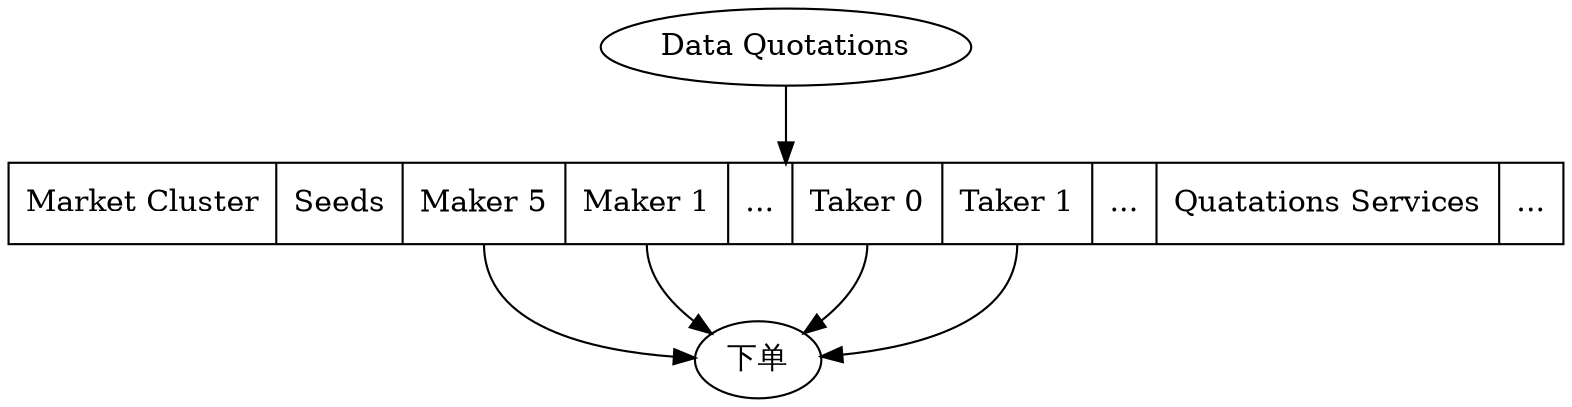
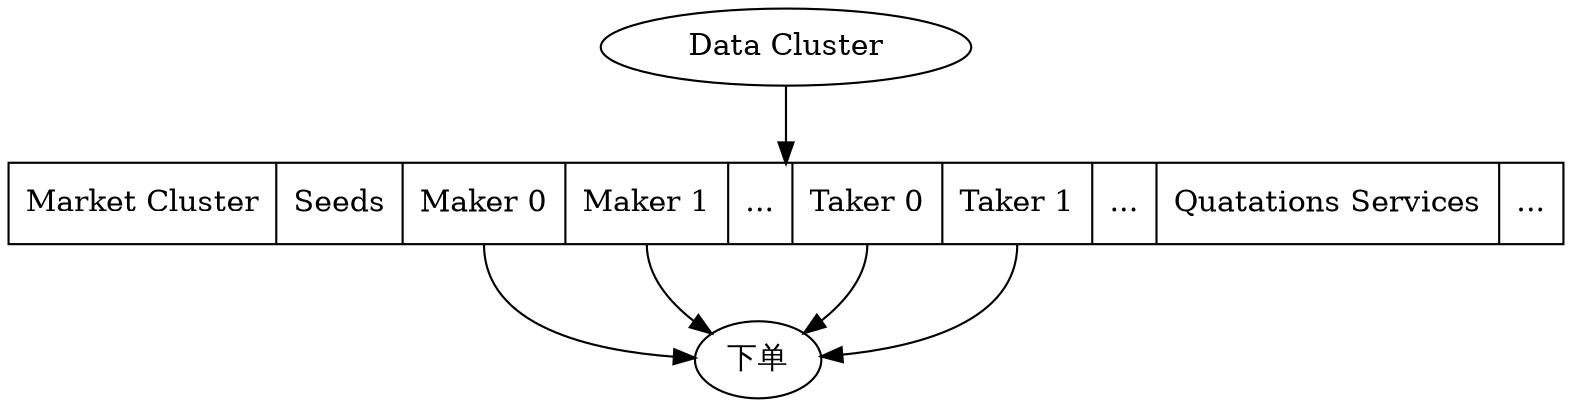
node "Data Quotations": label "Data Quotations" -> "Data Cluster"
node "Market Cluster": text "Maker 5" -> "Maker 0"
